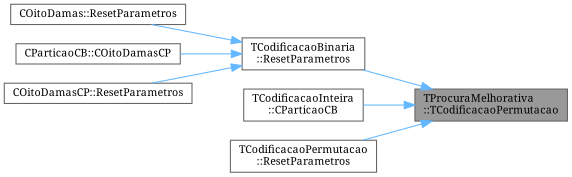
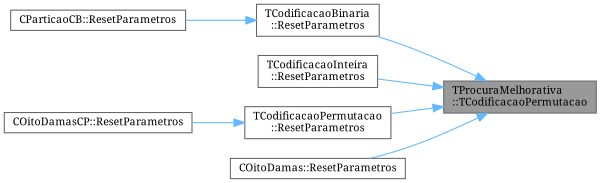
edge "COitoDamas::ResetParametros" -> "TCodificacaoBinaria ::ResetParametros": now "COitoDamas::ResetParametros" -> "TProcuraMelhorativa ::TCodificacaoPermutacao"
node "CParticaoCB::COitoDamasCP": label "CParticaoCB::COitoDamasCP" -> "CParticaoCB::ResetParametros"
edge "COitoDamasCP::ResetParametros" -> "TCodificacaoBinaria ::ResetParametros": now "COitoDamasCP::ResetParametros" -> "TCodificacaoPermutacao ::ResetParametros"
node "TCodificacaoInteira ::CParticaoCB": label "TCodificacaoInteira ::CParticaoCB" -> "TCodificacaoInteira ::ResetParametros"
